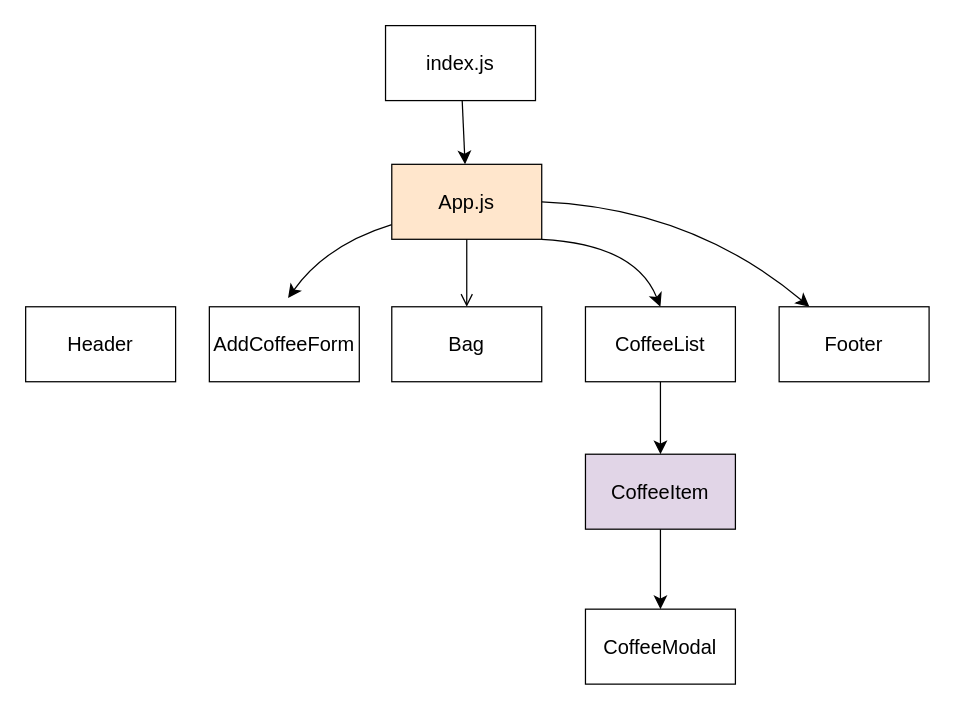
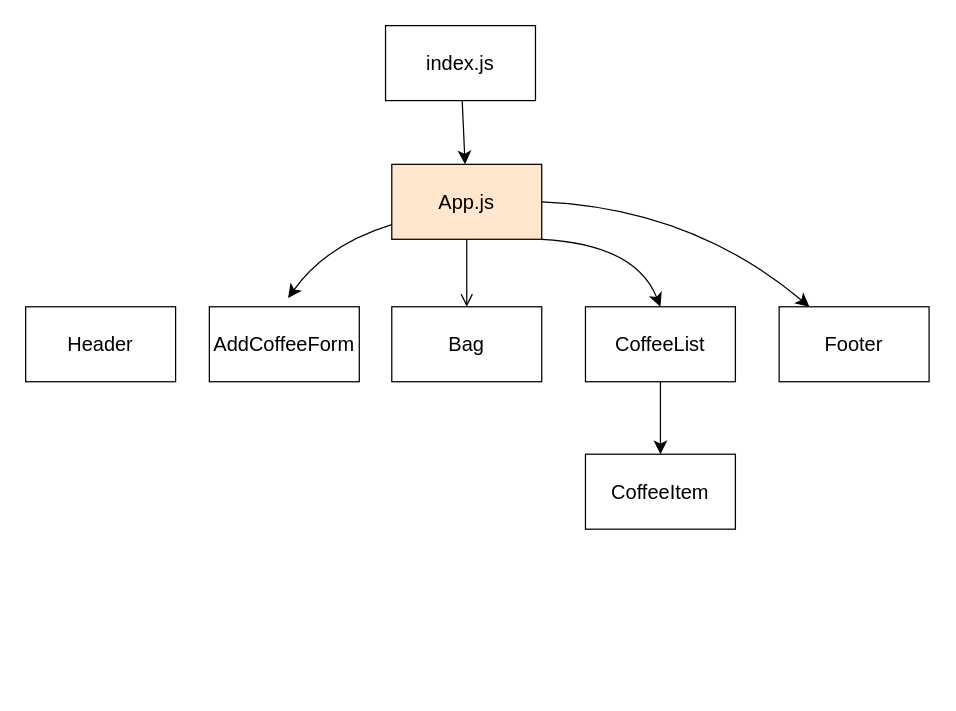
node "CoffeeItem": fillcolor #e1d5e7 -> #ffffff
edge "CoffeeItem" -> "CoffeeModal": removed
node "CoffeeModal": removed
